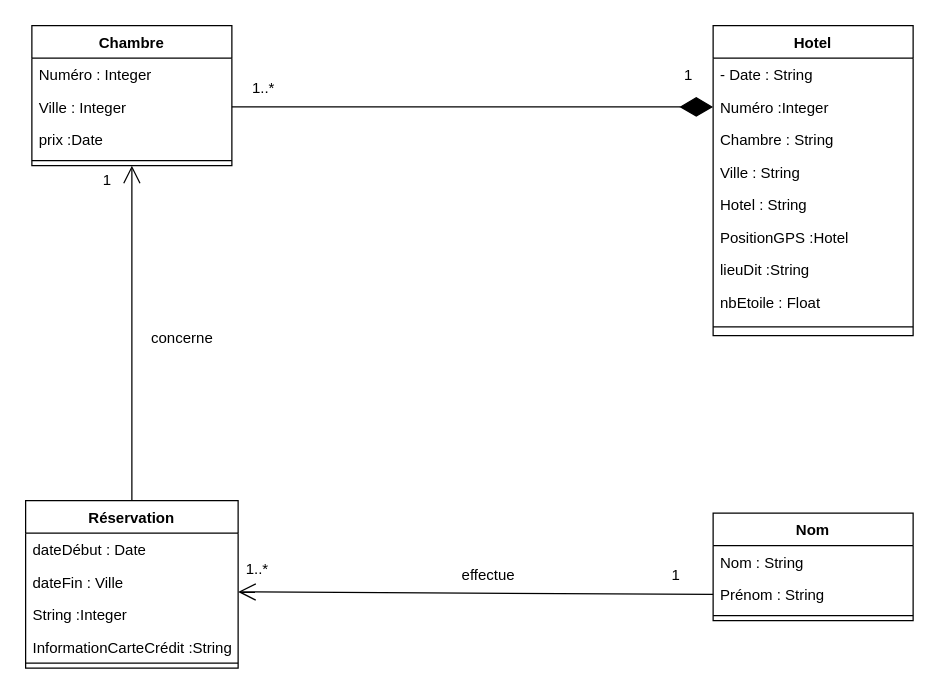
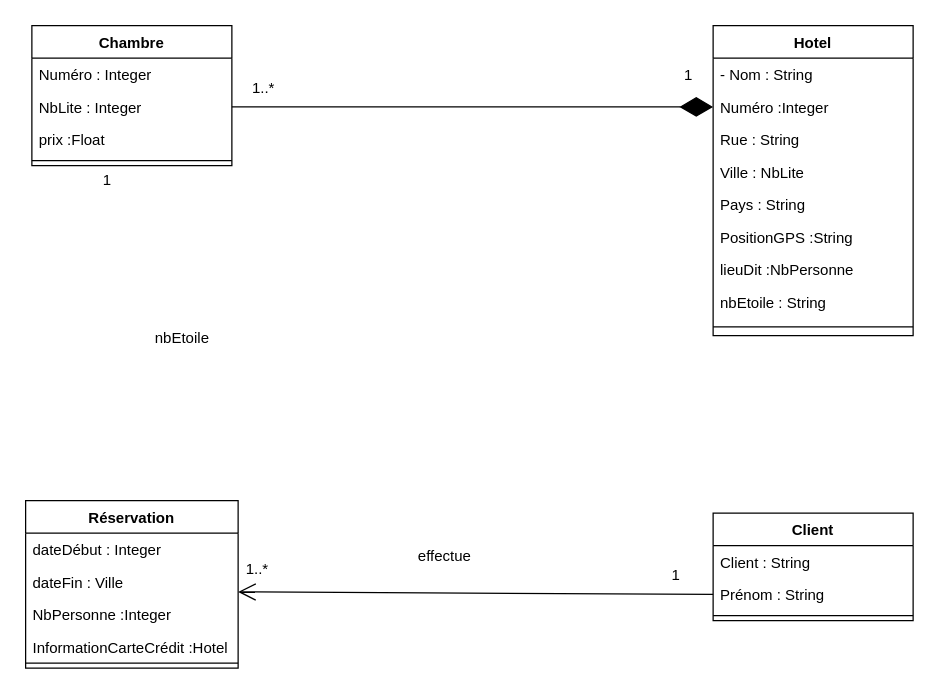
node "- Date : String": label "- Date : String" -> "- Nom : String"
node "Ville : Integer": label "Ville : Integer" -> "NbLite : Integer"
node "prix :Date": label "prix :Date" -> "prix :Float"
node "Chambre : String": label "Chambre : String" -> "Rue : String"
node "Ville : String": label "Ville : String" -> "Ville : NbLite"
node "Hotel : String": label "Hotel : String" -> "Pays : String"
node "PositionGPS :Hotel": label "PositionGPS :Hotel" -> "PositionGPS :String"
node "lieuDit :String": label "lieuDit :String" -> "lieuDit :NbPersonne"
node "nbEtoile : Float": label "nbEtoile : Float" -> "nbEtoile : String"
edge "Réservation" -> "Chambre": removed
node "concerne": label "concerne" -> "nbEtoile"
node "Nom": label "Nom" -> "Client"
node "dateDébut : Date": label "dateDébut : Date" -> "dateDébut : Integer"
node "Nom : String": label "Nom : String" -> "Client : String"
node "effectue": moved (488, 576) -> (444, 557)
node "String :Integer": label "String :Integer" -> "NbPersonne :Integer"
node "InformationCarteCrédit :String": label "InformationCarteCrédit :String" -> "InformationCarteCrédit :Hotel"
